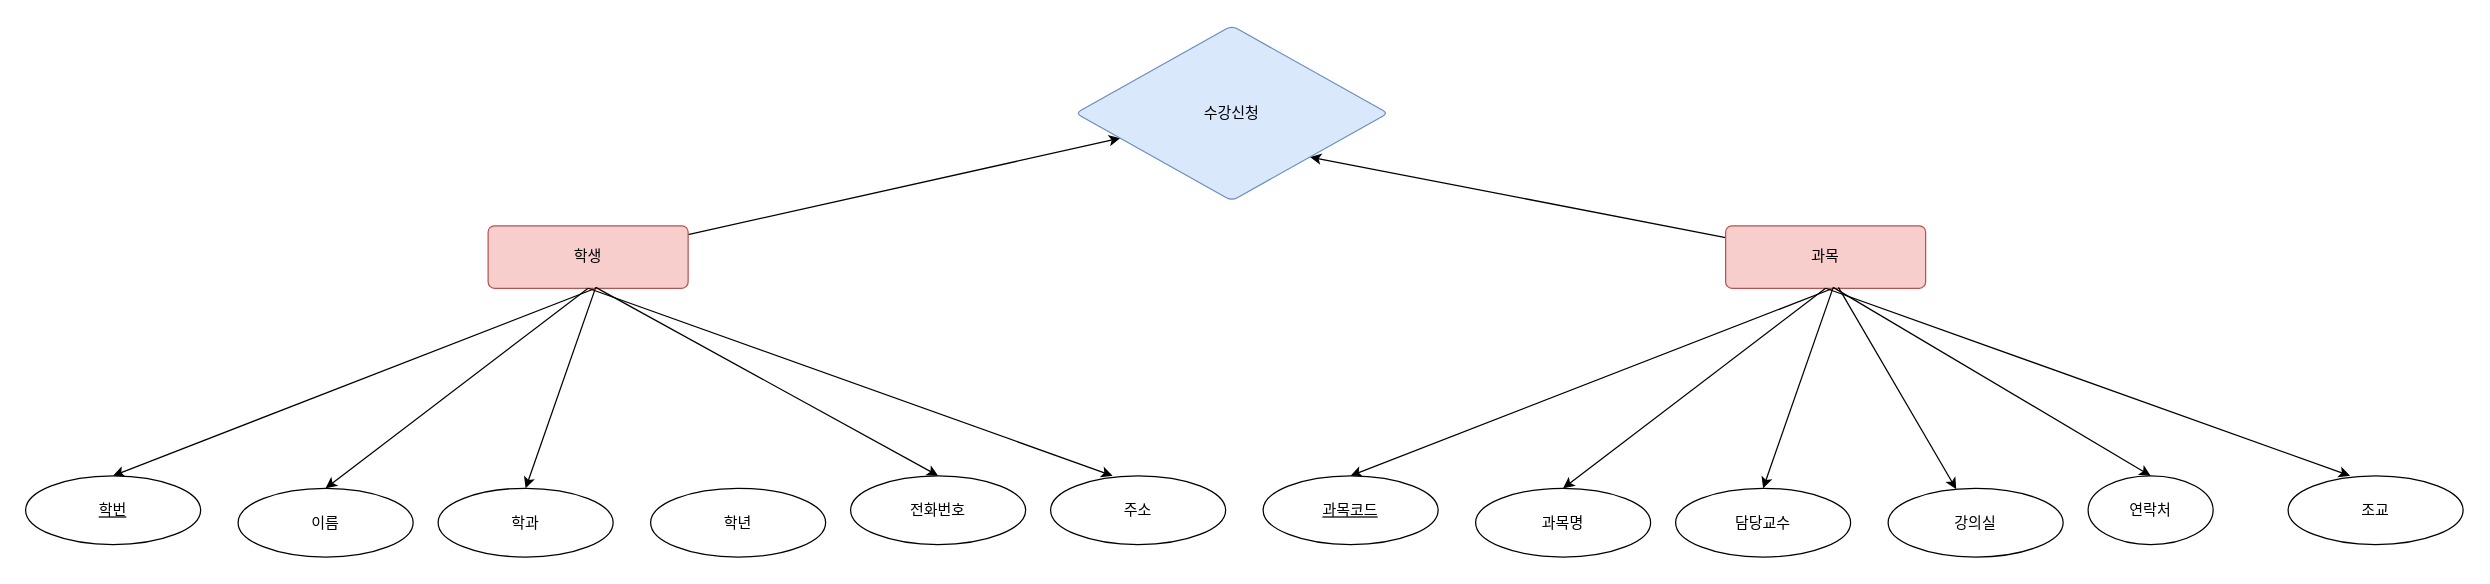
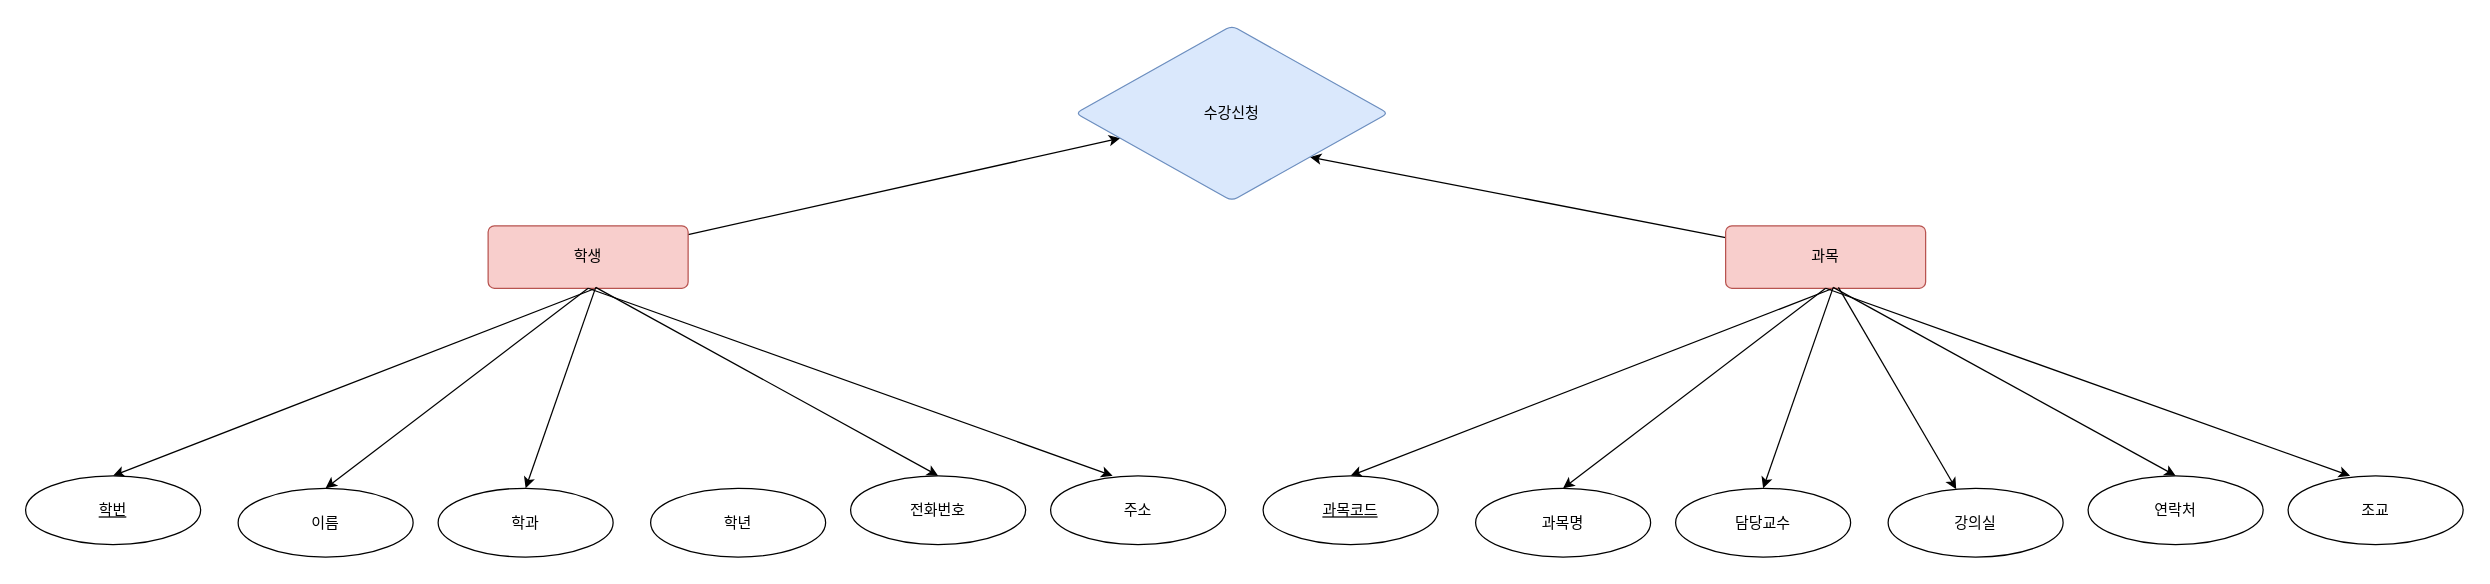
node "연락처": size 125x69 -> 175x69
